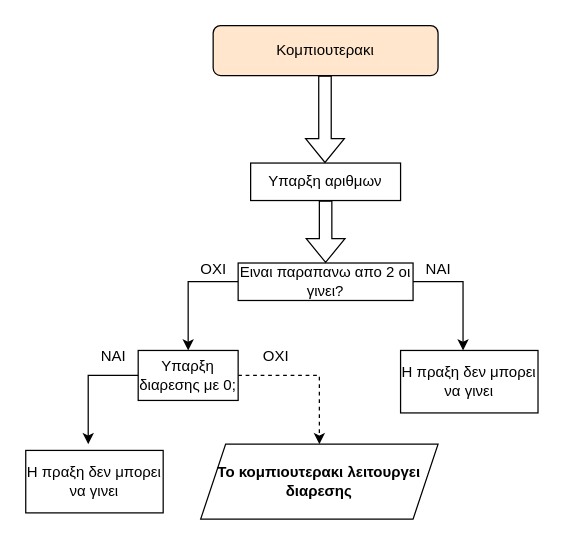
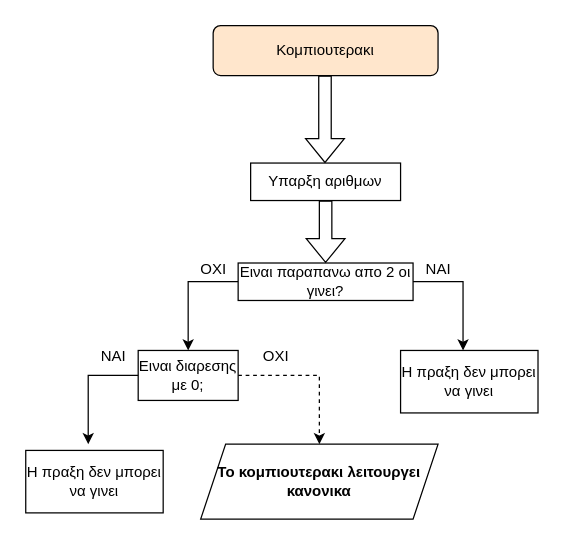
node "Υπαρξη διαρεσης με 0;": label "Υπαρξη διαρεσης με 0;" -> "Ειναι διαρεσης με 0;"
node "Το κομπιουτερακι λειτουργει διαρεσης": label "Το κομπιουτερακι λειτουργει διαρεσης" -> "Το κομπιουτερακι λειτουργει κανονικα"
